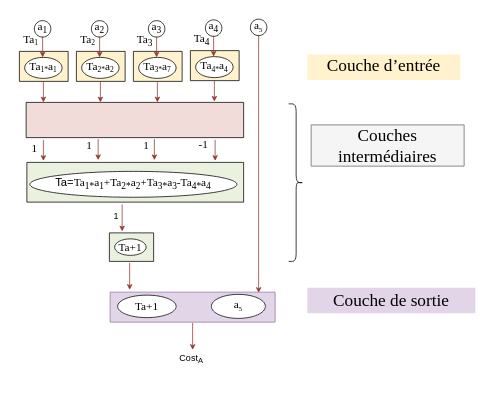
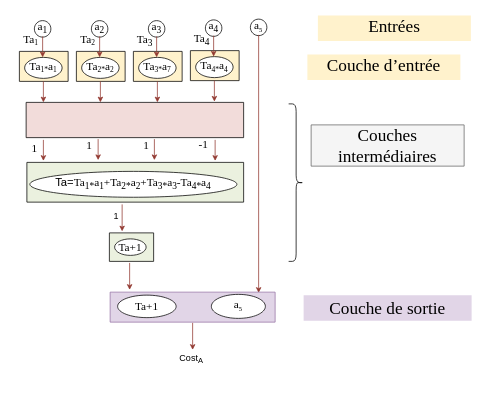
node "Entrées": added
node "Couche de sortie": moved (391, 300) -> (387, 308)
